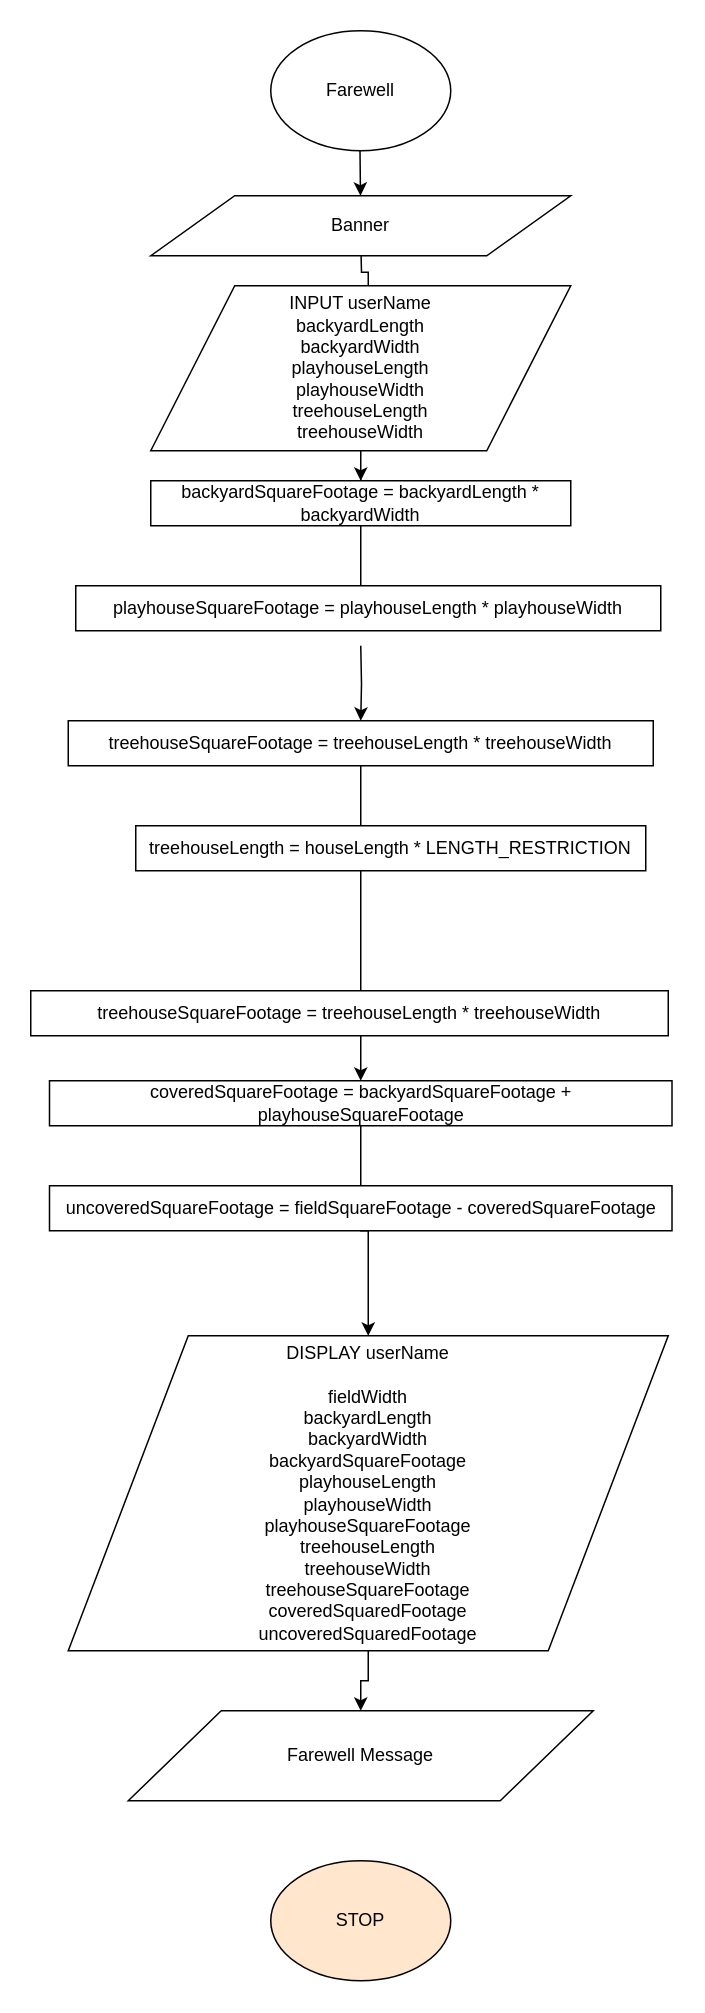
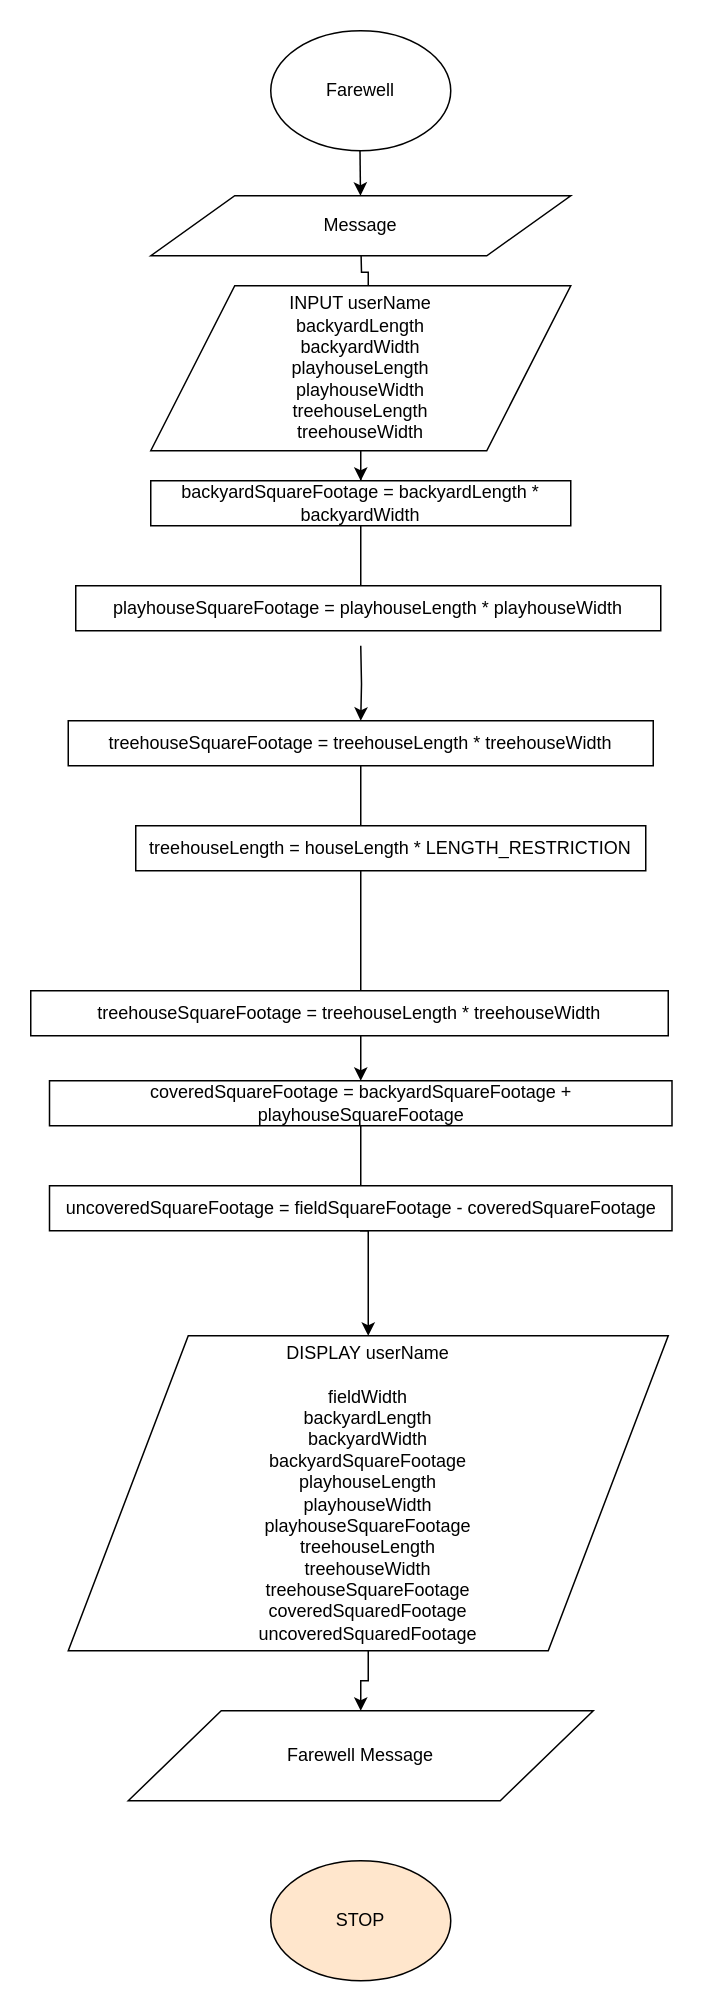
node "Banner": label "Banner" -> "Message"
